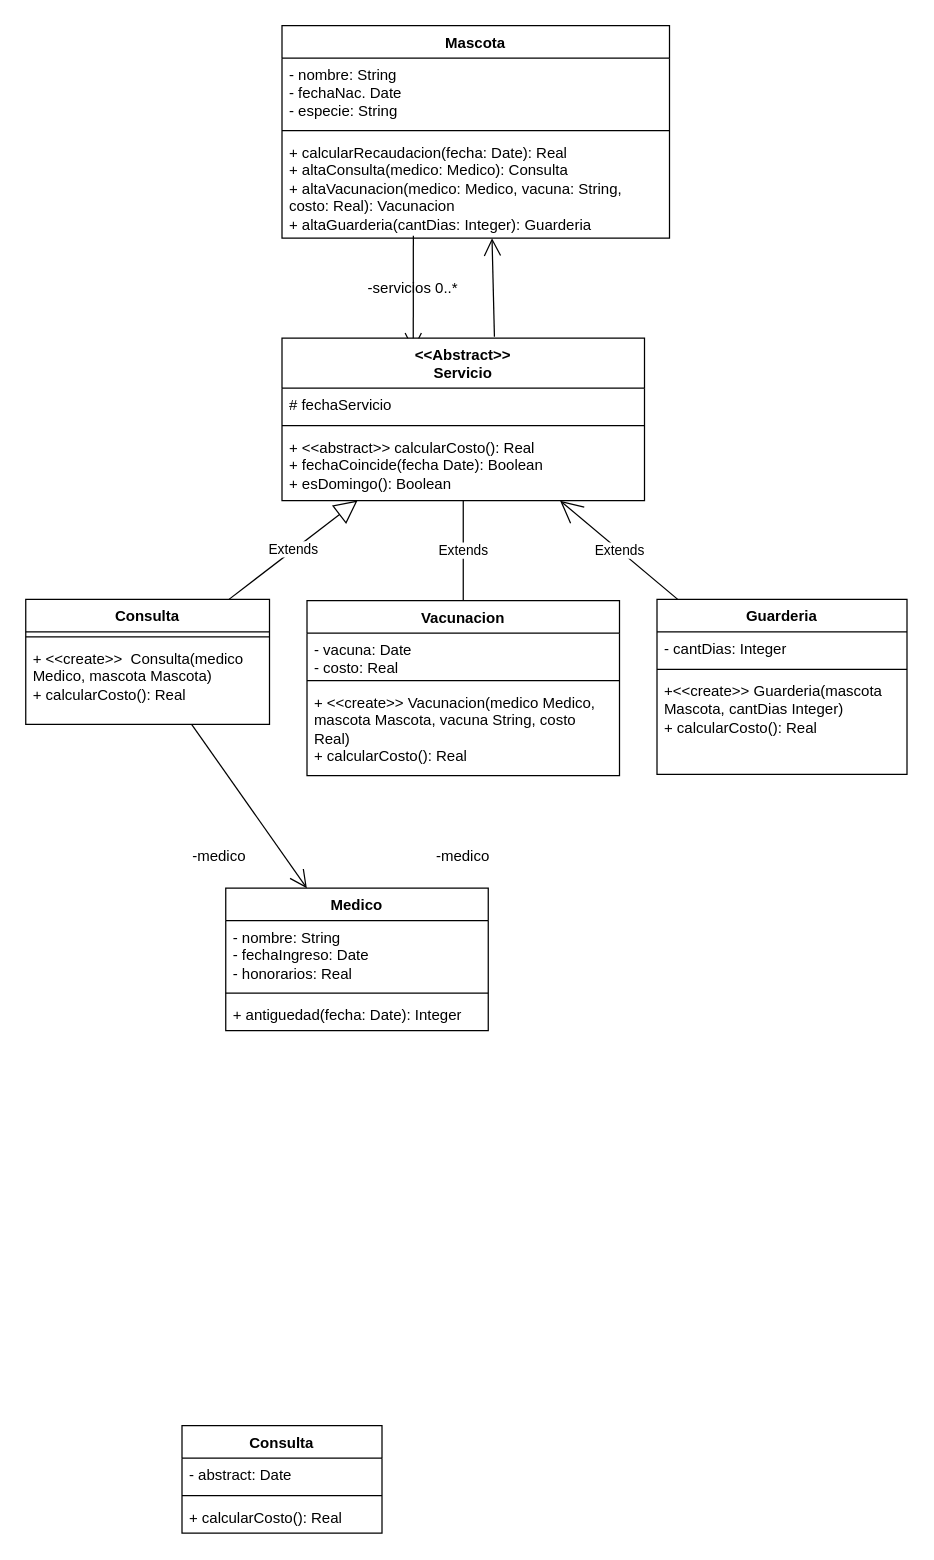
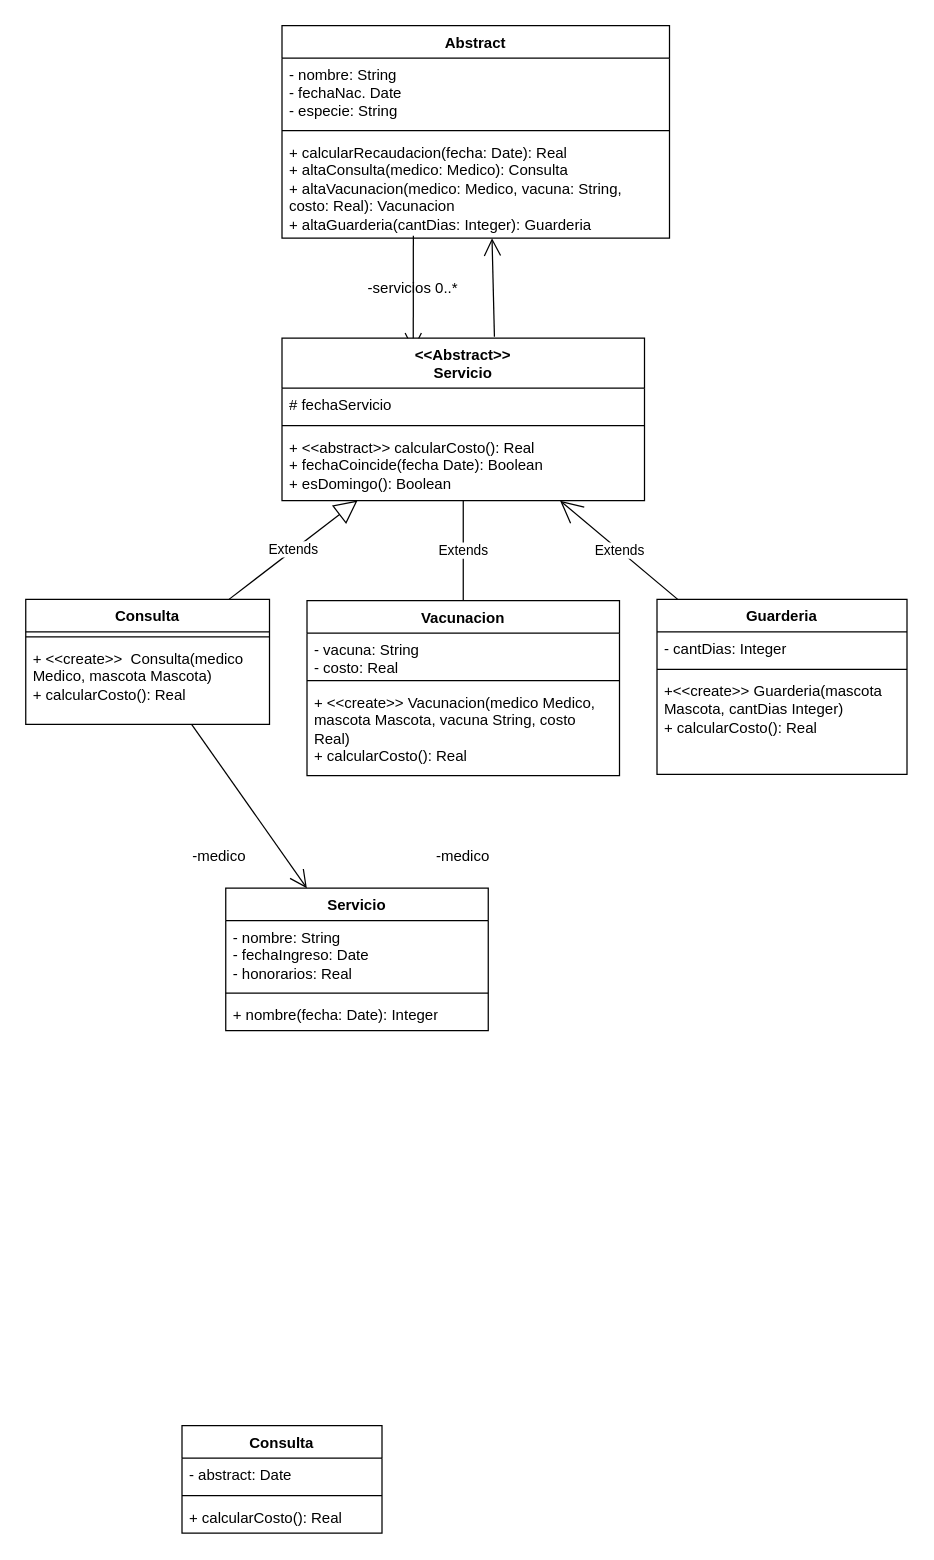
node "Mascota": label "Mascota" -> "Abstract"
node "- vacuna: Date - costo: Real": label "- vacuna: Date - costo: Real" -> "- vacuna: String - costo: Real"
node "Medico": label "Medico" -> "Servicio"
node "+ antiguedad(fecha: Date): Integer": label "+ antiguedad(fecha: Date): Integer" -> "+ nombre(fecha: Date): Integer"
